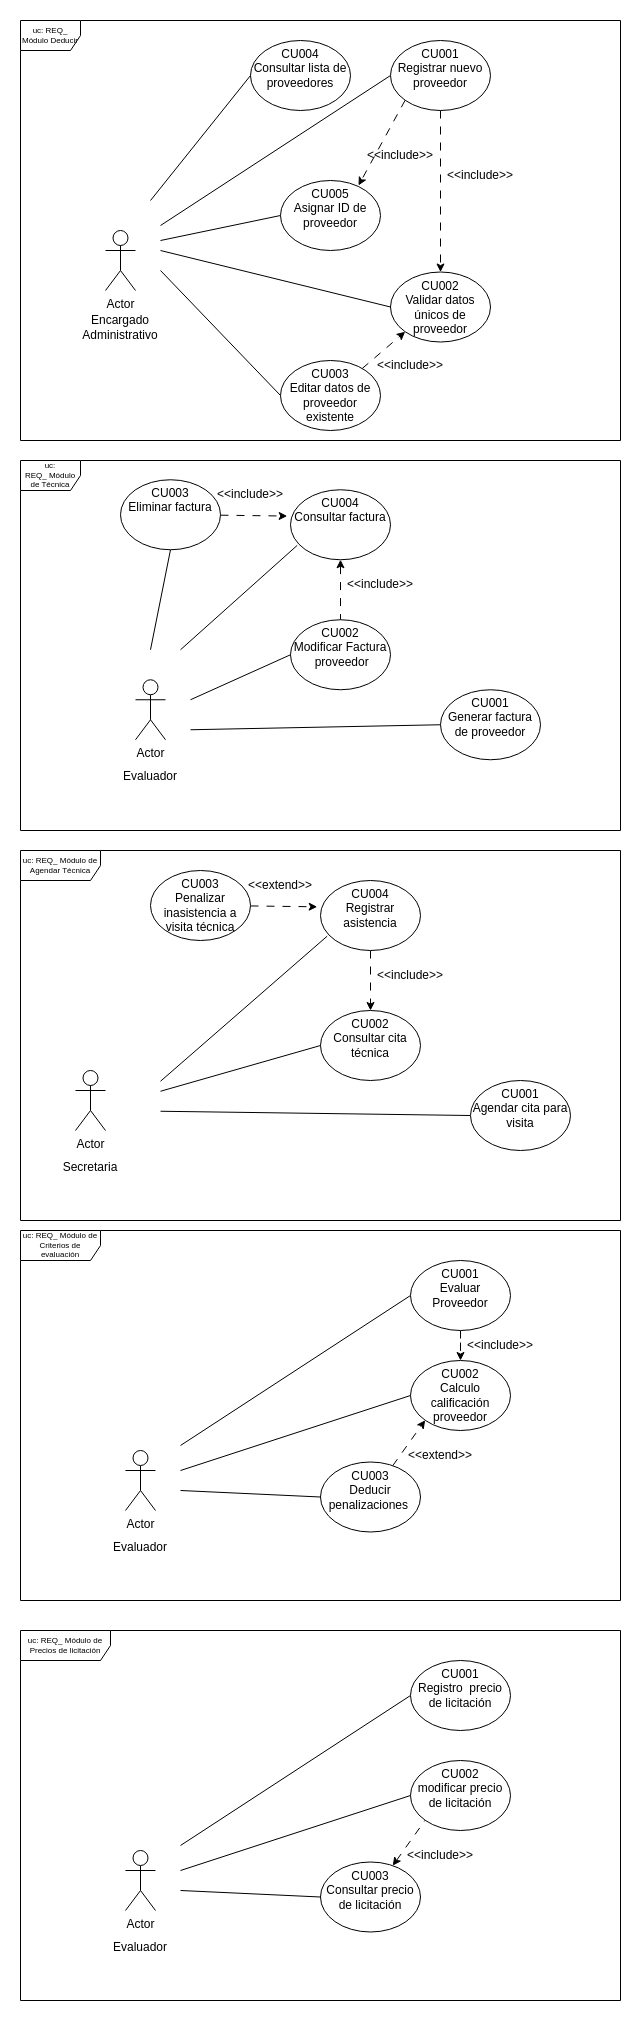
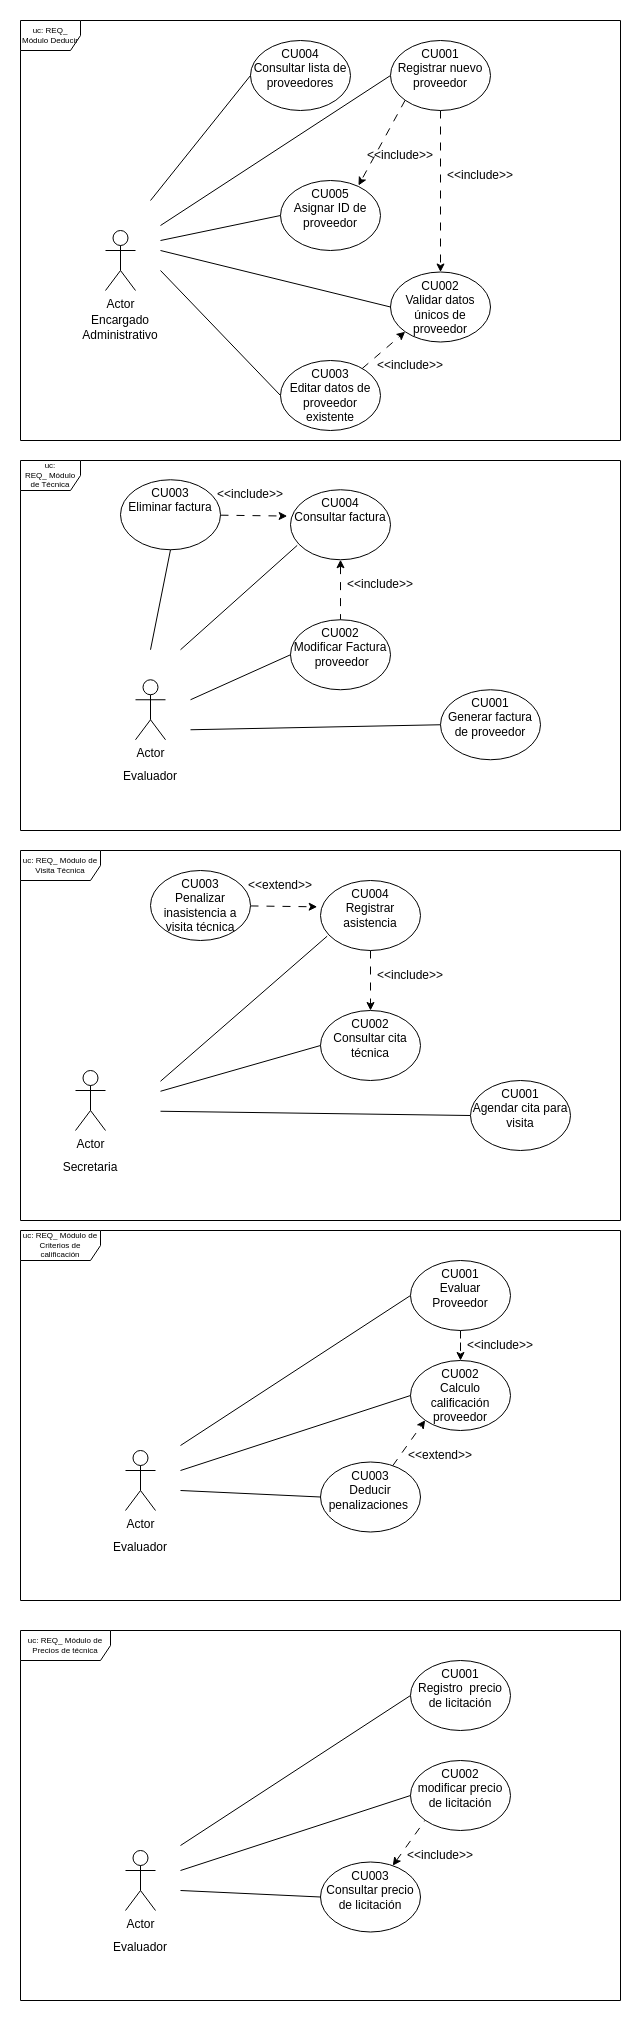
node "uc: REQ_ Módulo de Agendar Técnica": label "uc: REQ_ Módulo de Agendar Técnica" -> "uc: REQ_ Módulo de Visita Técnica"
node "uc: REQ_ Módulo de Criterios de evaluación": label "uc: REQ_ Módulo de Criterios de evaluación" -> "uc: REQ_ Módulo de Criterios de calificación"
node "uc: REQ_ Módulo de Precios de licitación": label "uc: REQ_ Módulo de Precios de licitación" -> "uc: REQ_ Módulo de Precios de técnica"
